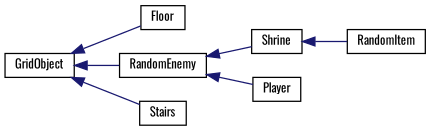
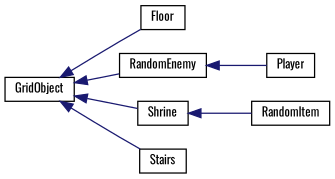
edge "Shrine" -> "RandomEnemy": now "Shrine" -> "GridObject"
